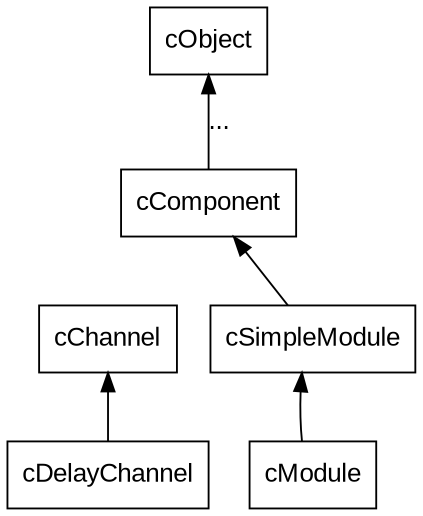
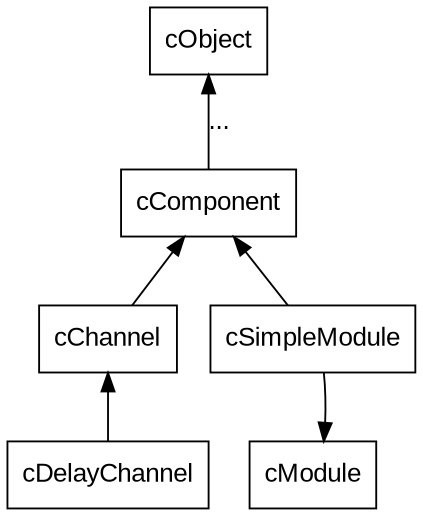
edge "cChannel" -> "cComponent": added
edge "cModule" -> "cSimpleModule": reversed
